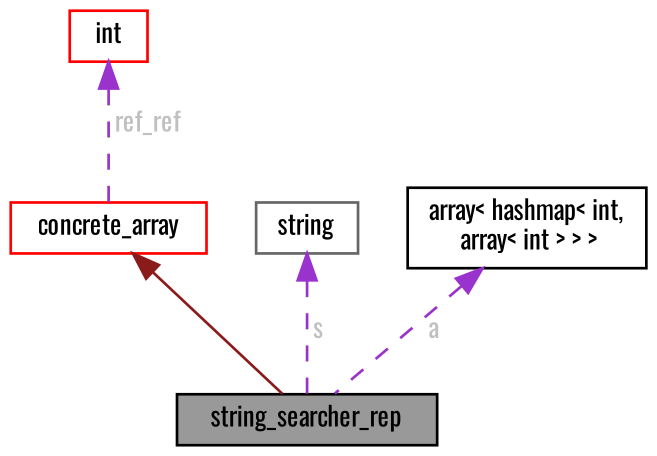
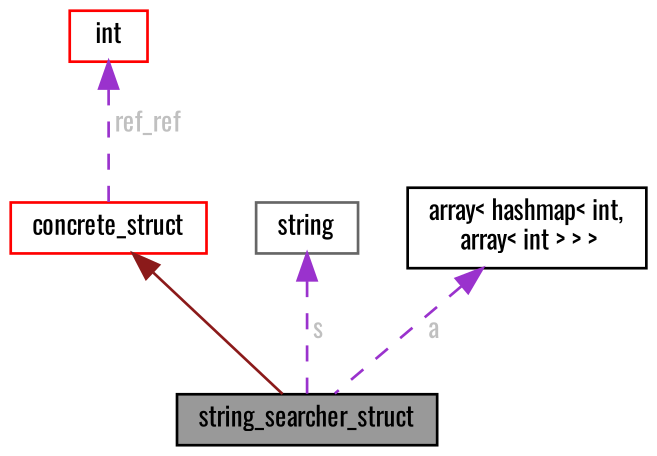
node "concrete_array": label "concrete_array" -> "concrete_struct"
node "string_searcher_rep": label "string_searcher_rep" -> "string_searcher_struct"
